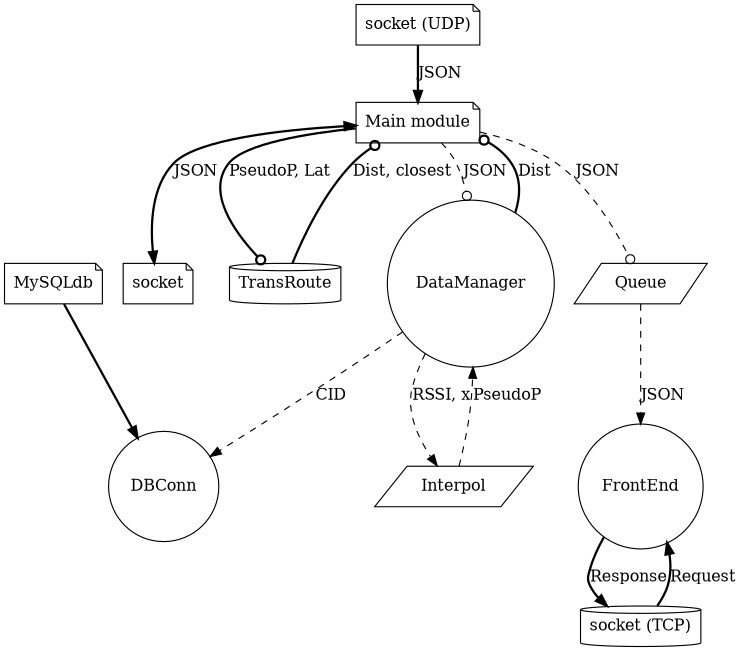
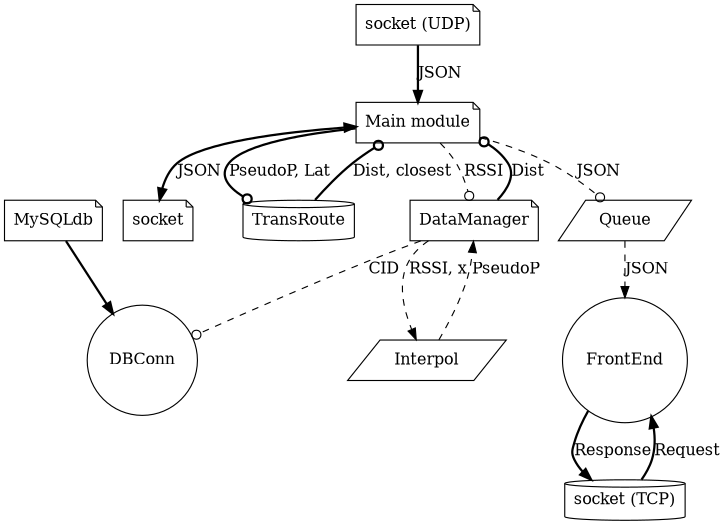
edge "Main module" -> "DataManager": label "JSON" -> "RSSI"
node "DataManager": shape circle -> note
edge "DataManager" -> "DBConn": arrowhead normal -> odot
